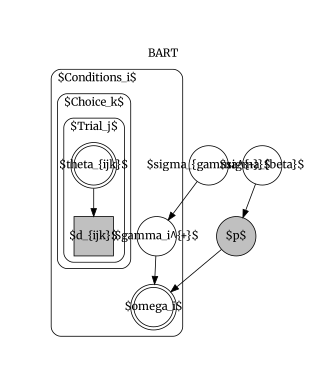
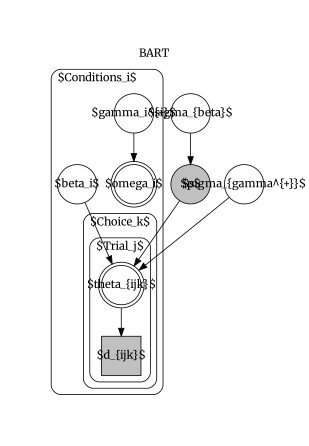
node "$beta_i$": added
edge "$sigma_{gamma^{+}}$" -> "$gamma_i^{+}$": now "$sigma_{gamma^{+}}$" -> "$theta_{ijk}$"
edge "$p$" -> "$omega_i$": now "$p$" -> "$theta_{ijk}$"
